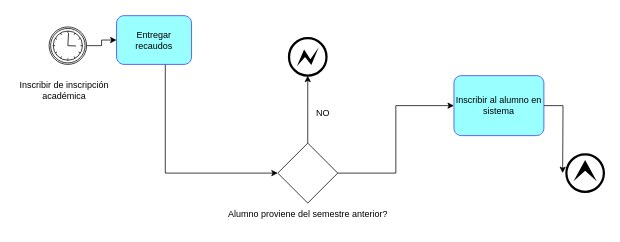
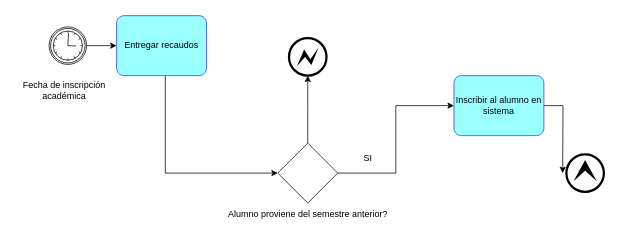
node "Entregar recaudos": size 75x49 -> 90x60
node "Inscribir de inscripción académica": label "Inscribir de inscripción académica" -> "Fecha de inscripción académica"
node "NO": removed
node "SI": added
